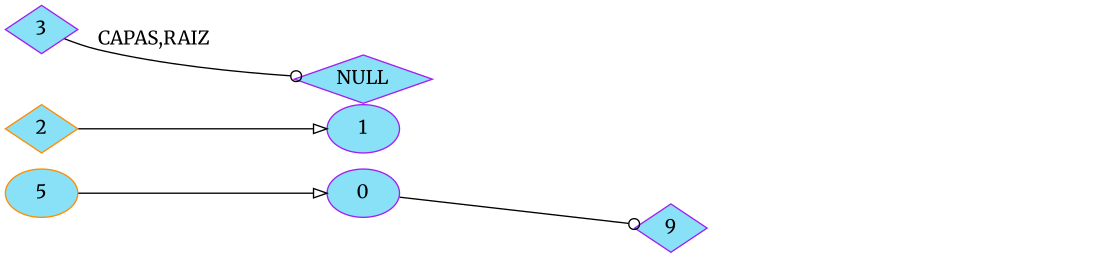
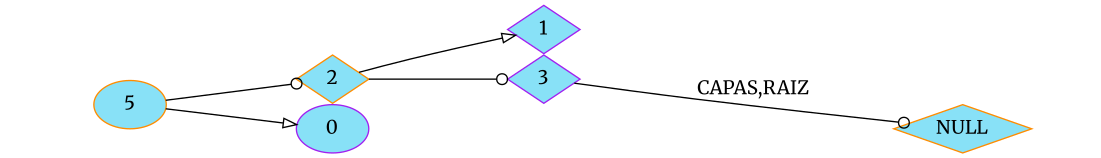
node "NULL": color purple -> darkorange
edge "2" -> "3": added
edge "5" -> "2": added
node "1": shape ellipse -> diamond
node "9": removed
